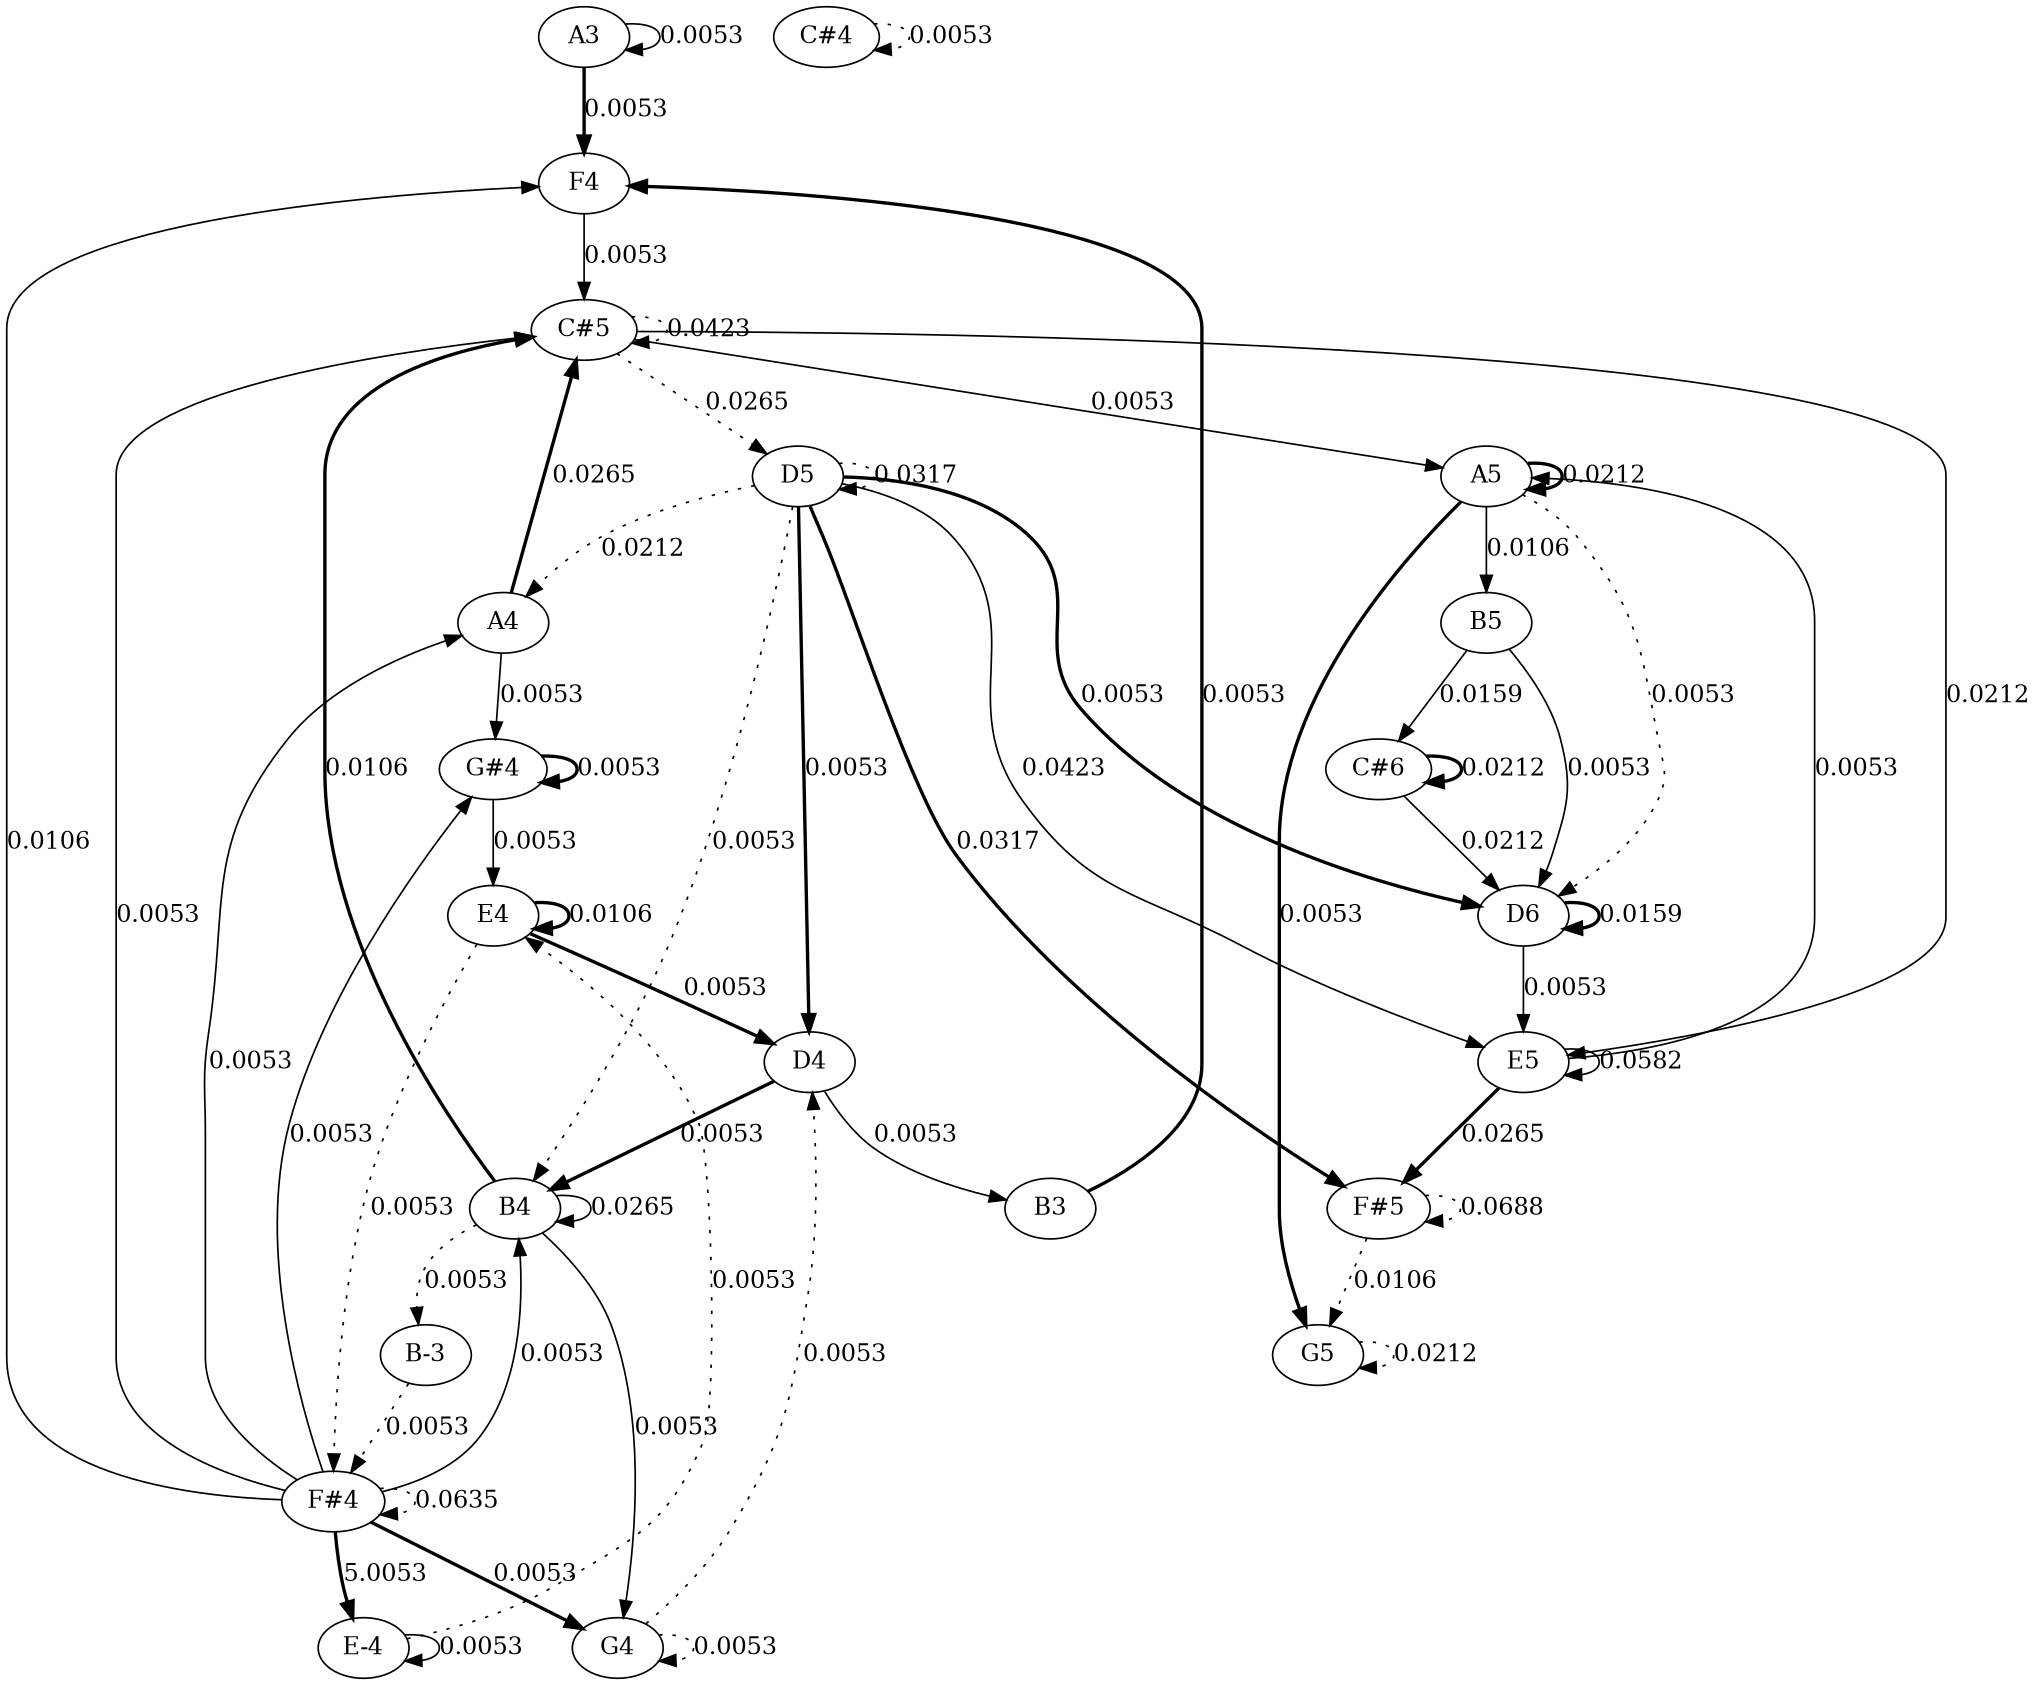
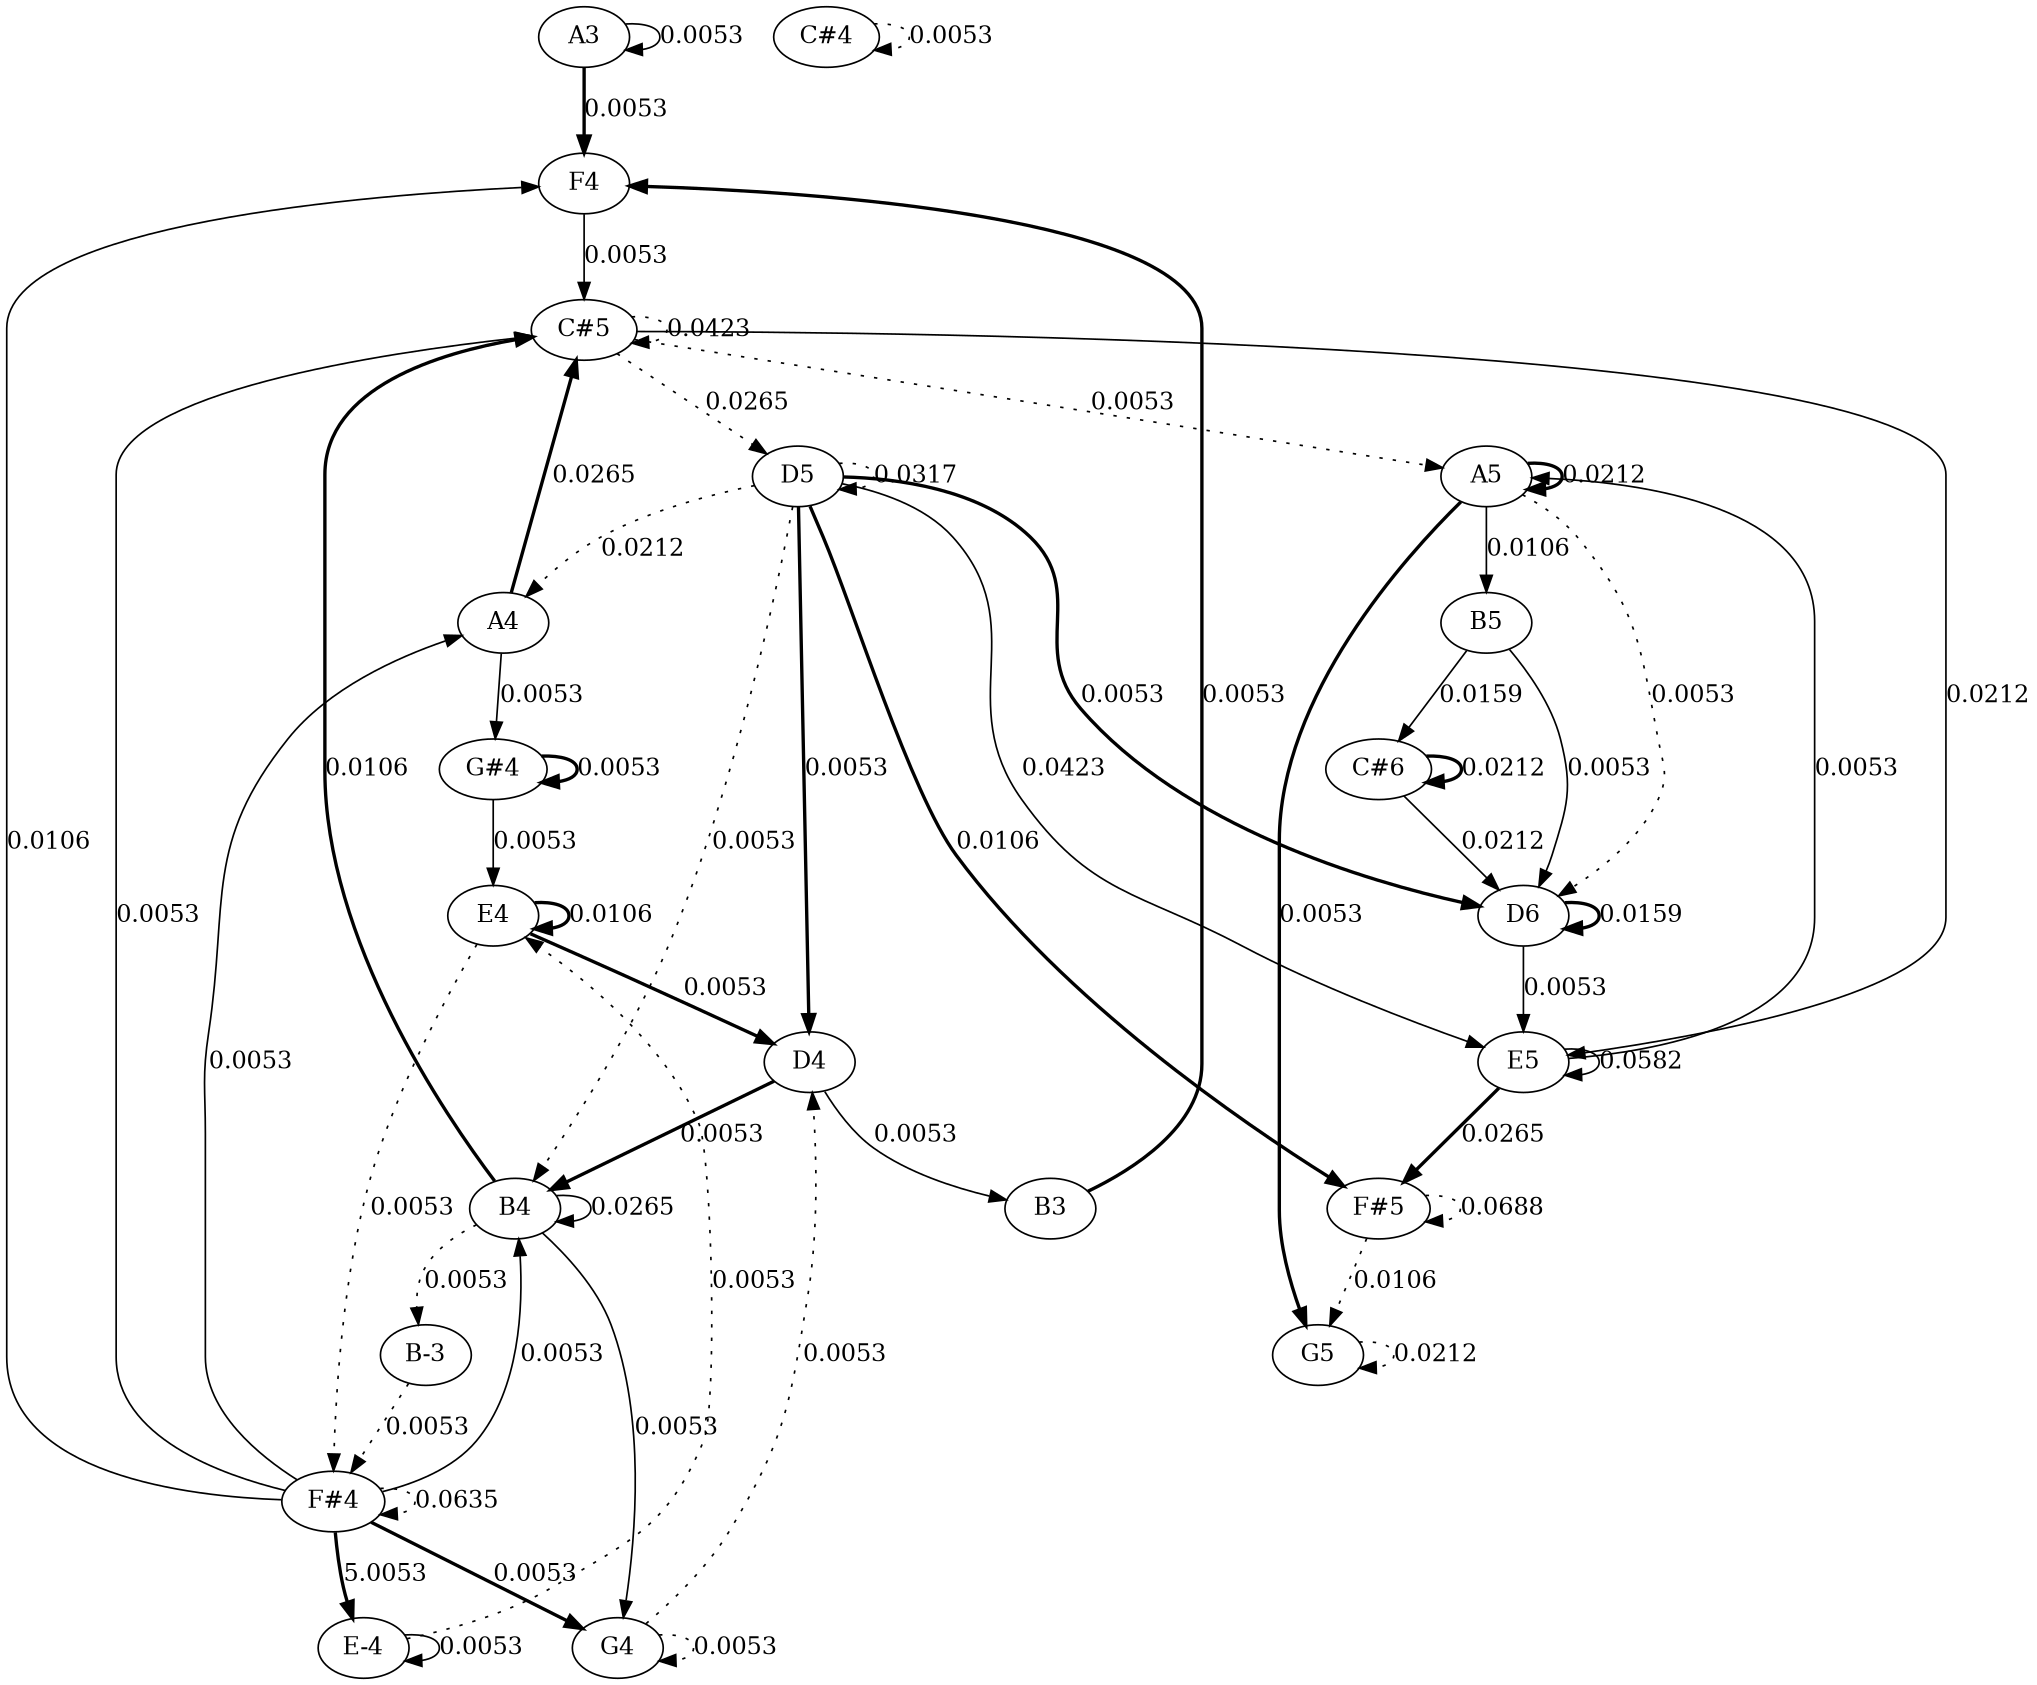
edge "C#5" -- "A5": style solid -> dotted
edge "D5" -- "F#5": label "0.0317" -> "0.0106"
edge "G#4" -- "F#4": removed, label "0.0053"
